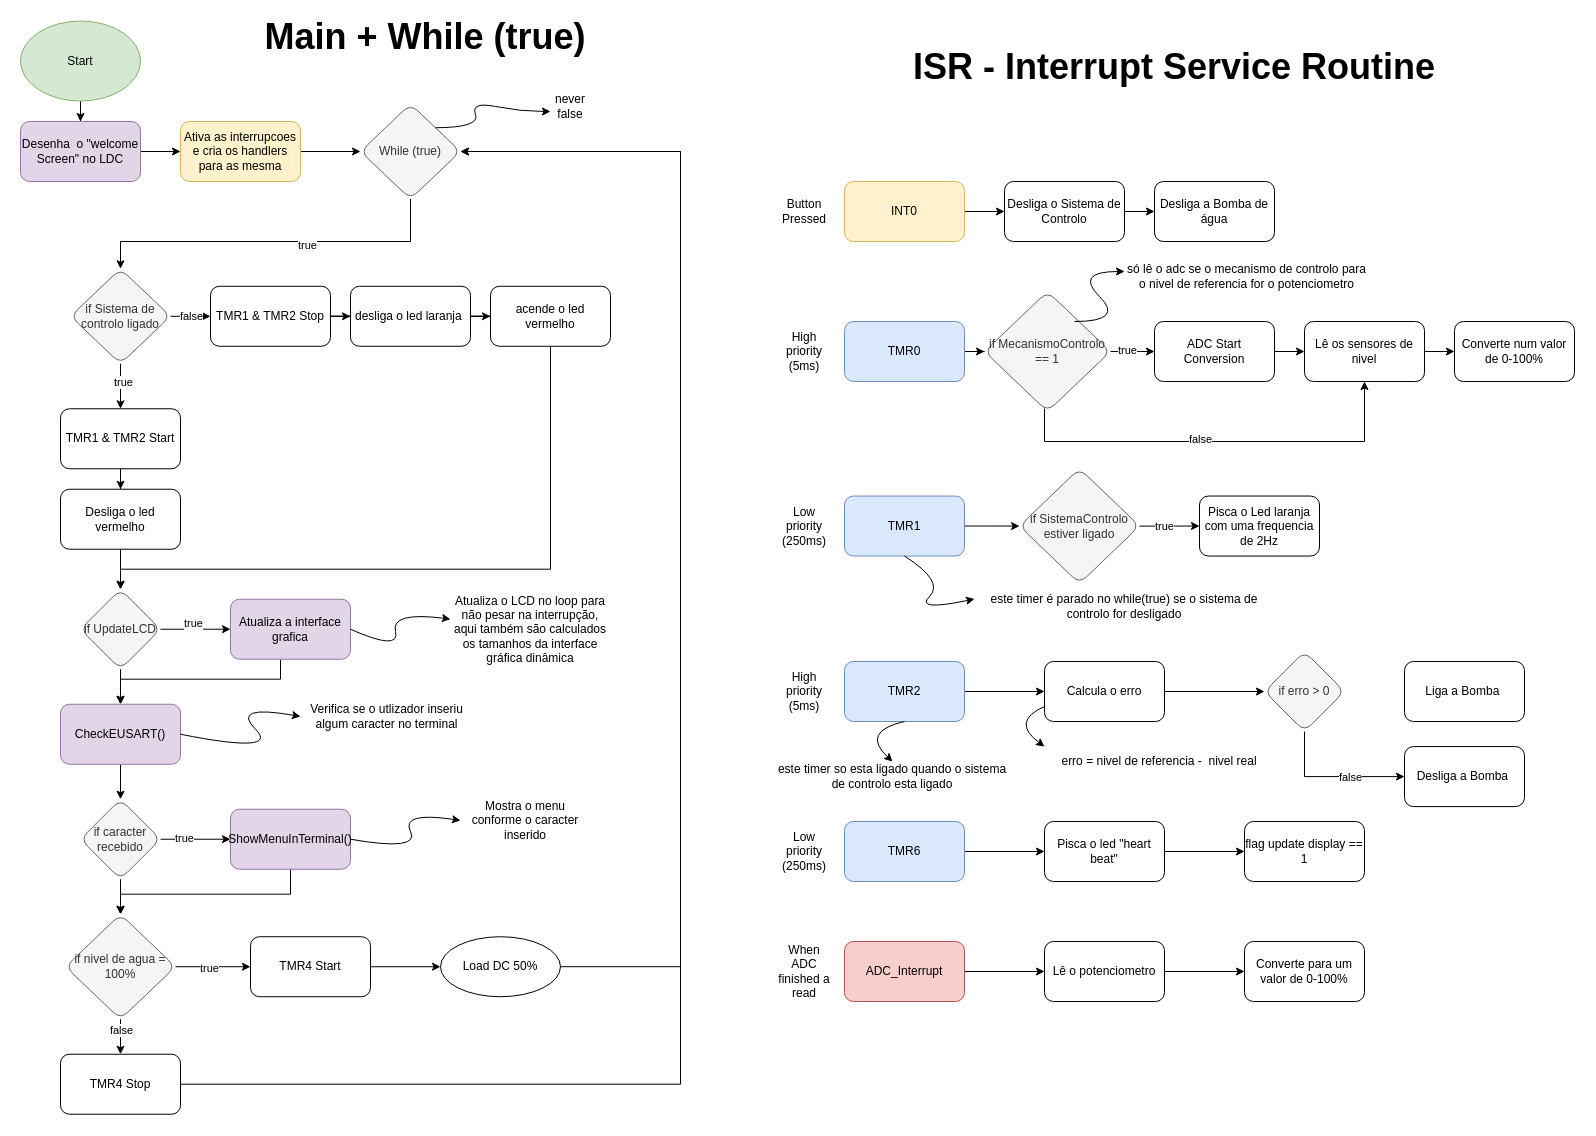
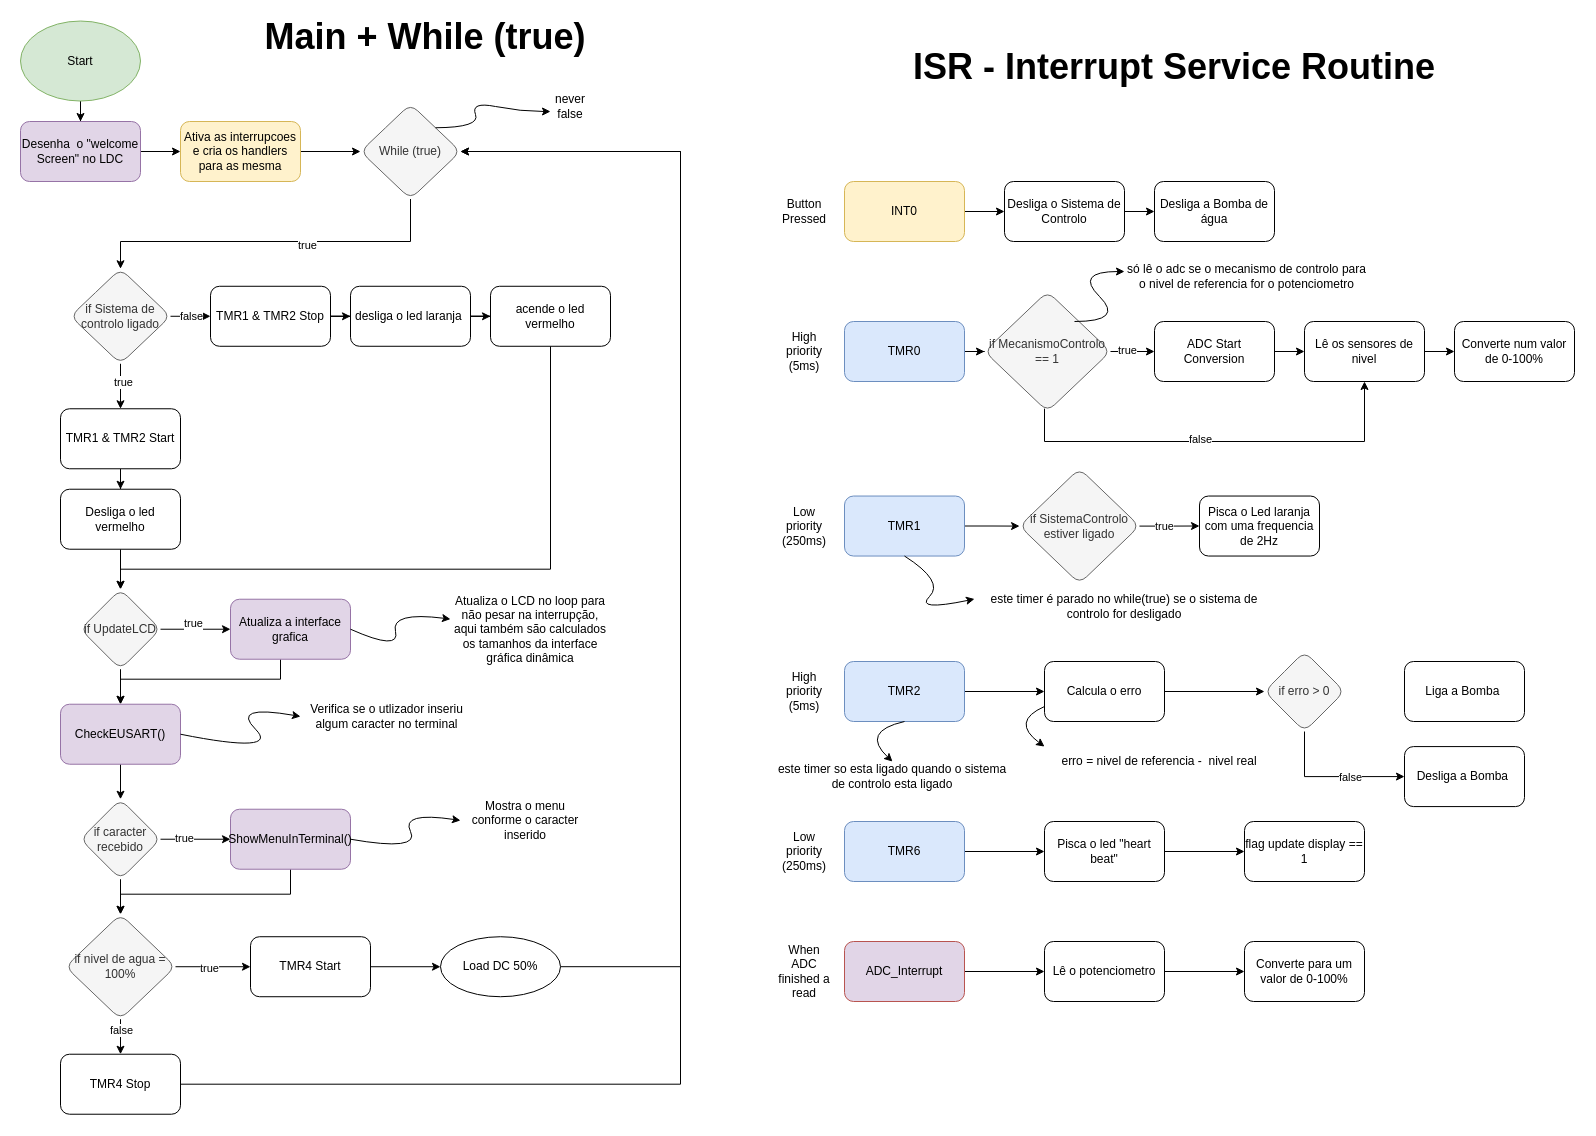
node "ADC_Interrupt": fillcolor #f8cecc -> #e1d5e7
